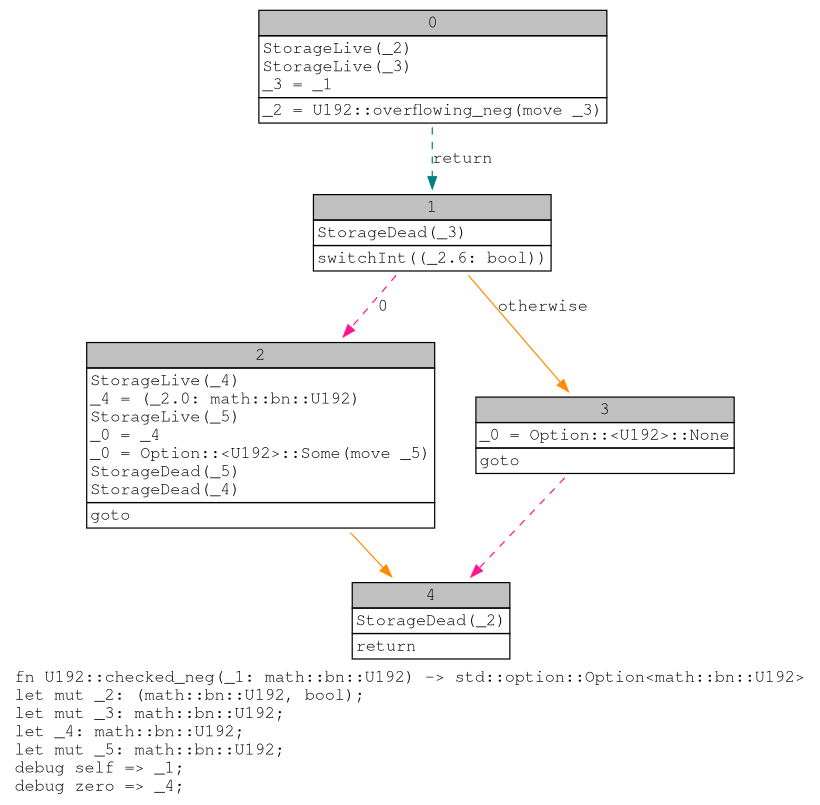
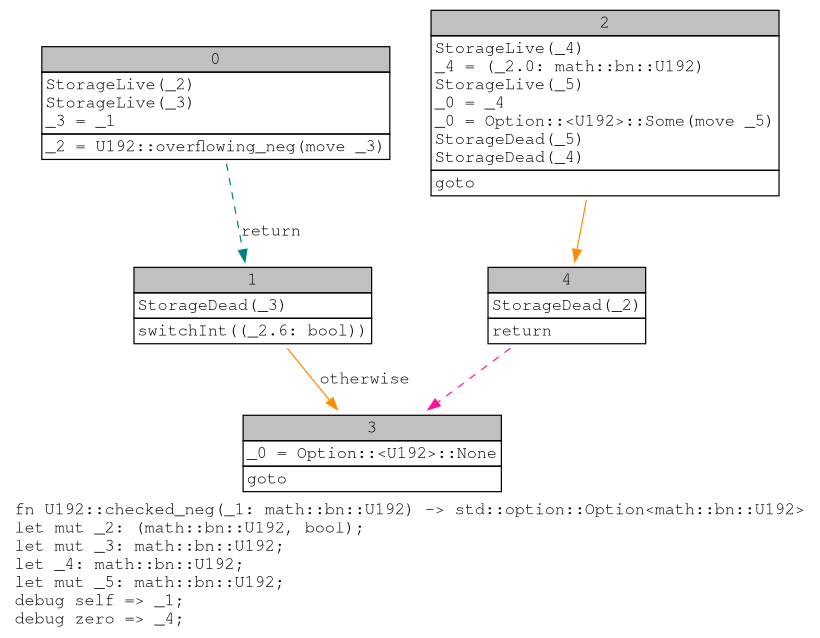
edge "1" -> "2": removed, label "0"
edge "3" -> "4": reversed
